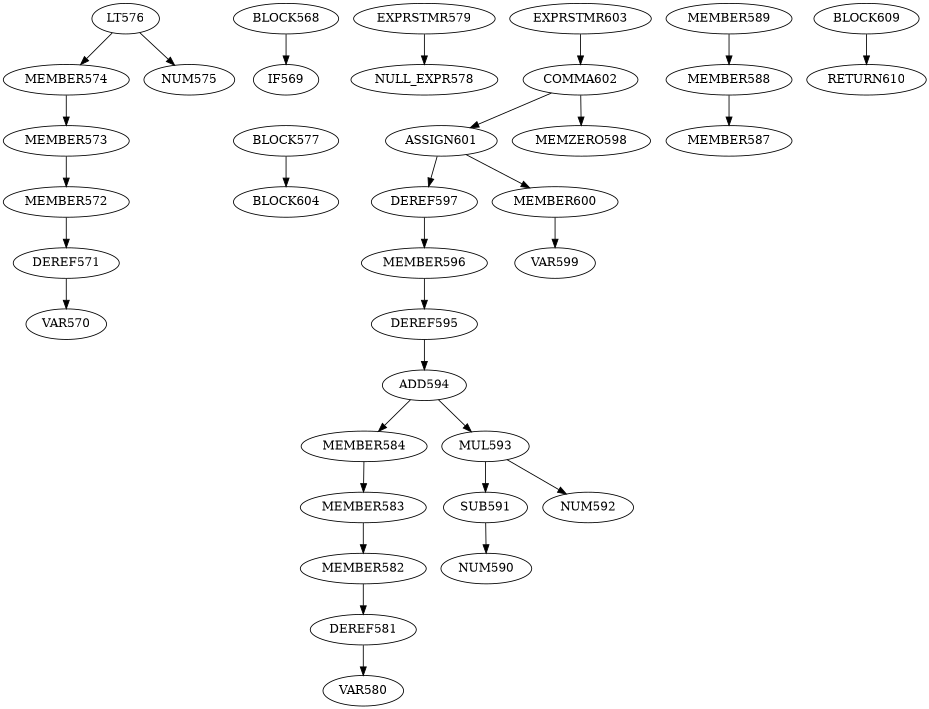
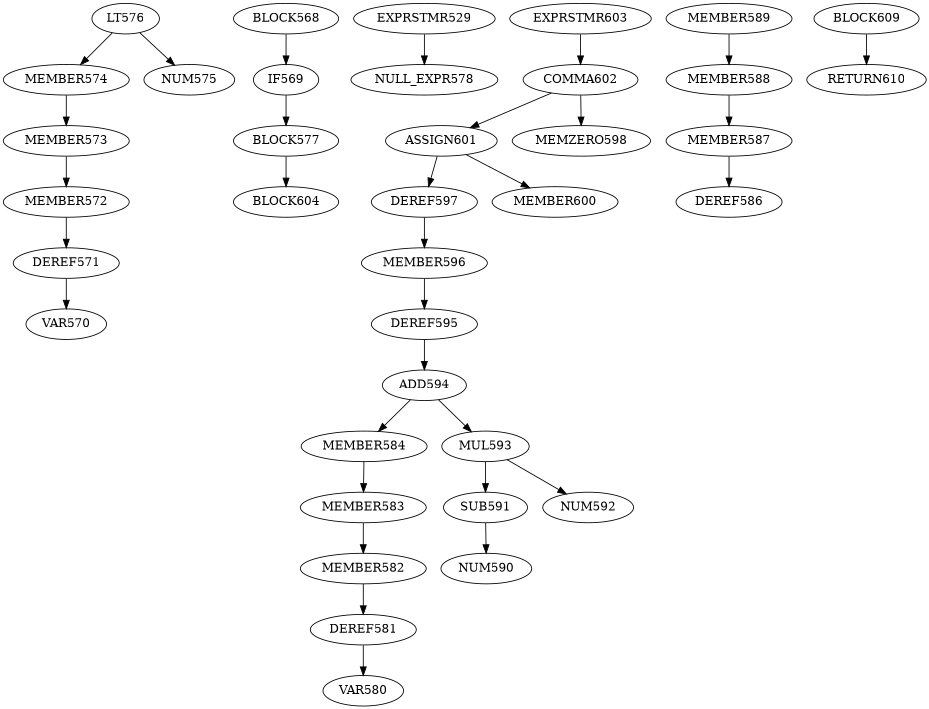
node "EXPRSTMR579": label "EXPRSTMR579" -> "EXPRSTMR529"
edge "IF569" -> "BLOCK577": added
node "DEREF586": added
node "VAR599": removed
